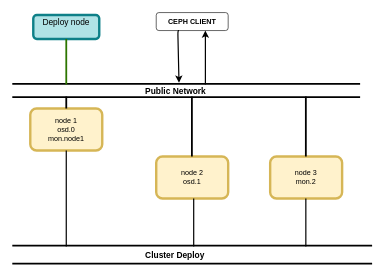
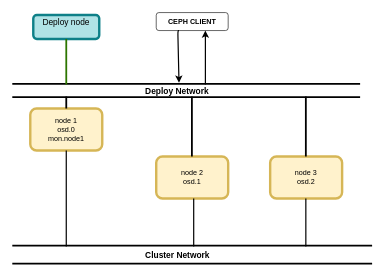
node "Public Network": label "Public Network" -> "Deploy Network"
node "node 3 mon.2": label "node 3 mon.2" -> "node 3 osd.2"
node "Cluster Deploy": label "Cluster Deploy" -> "Cluster Network"
